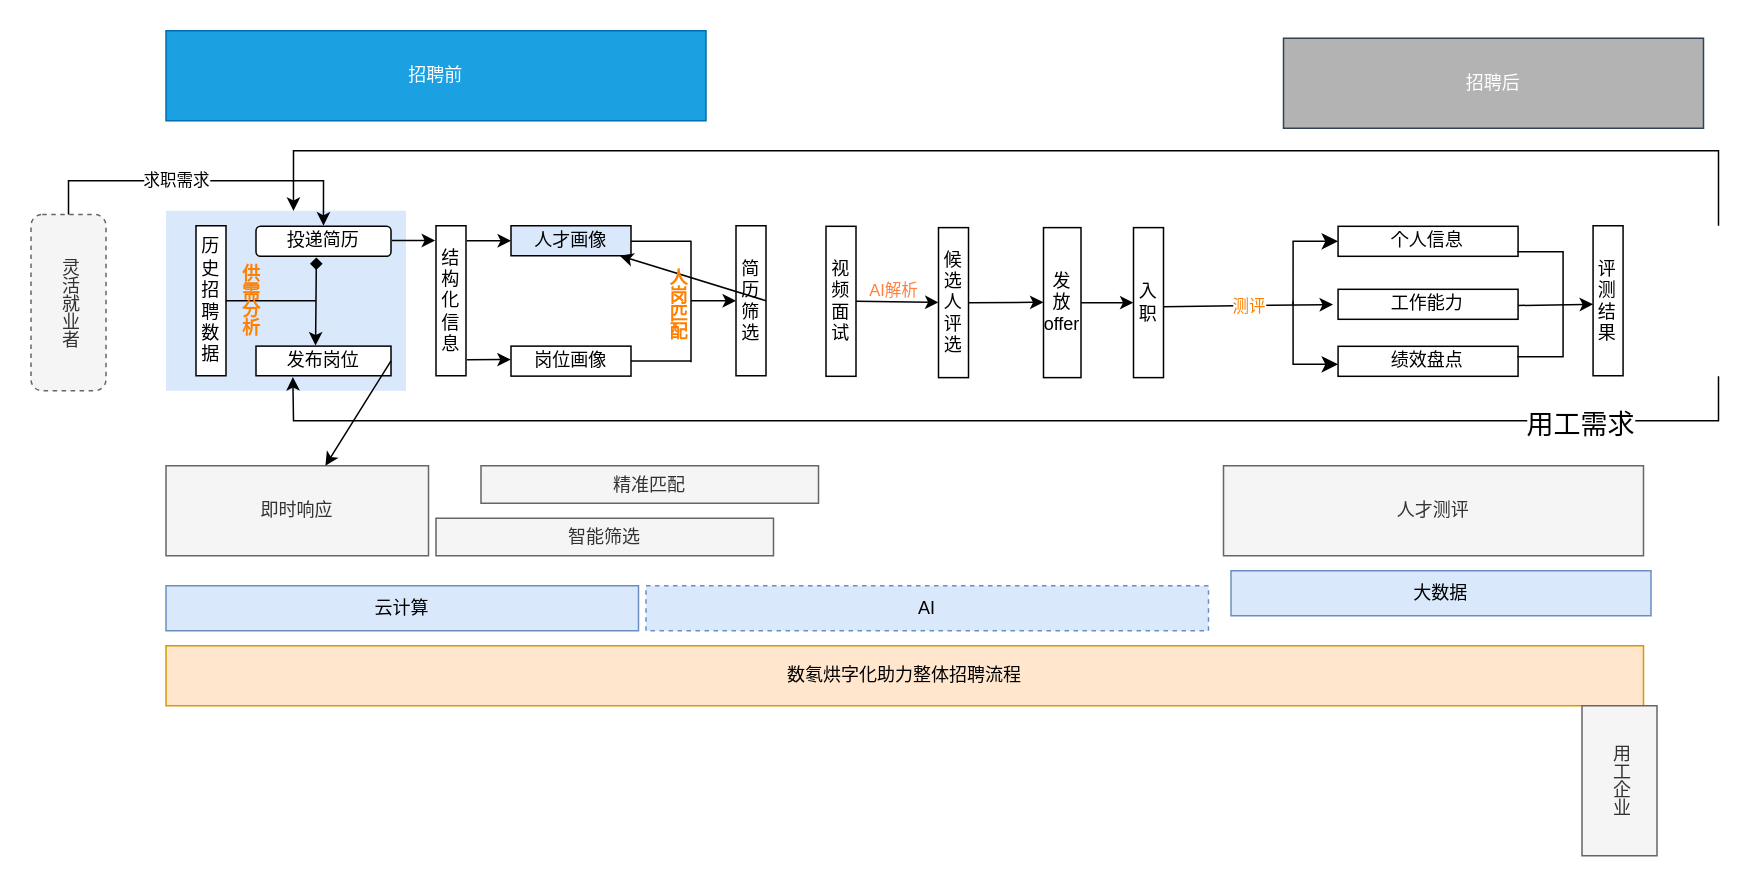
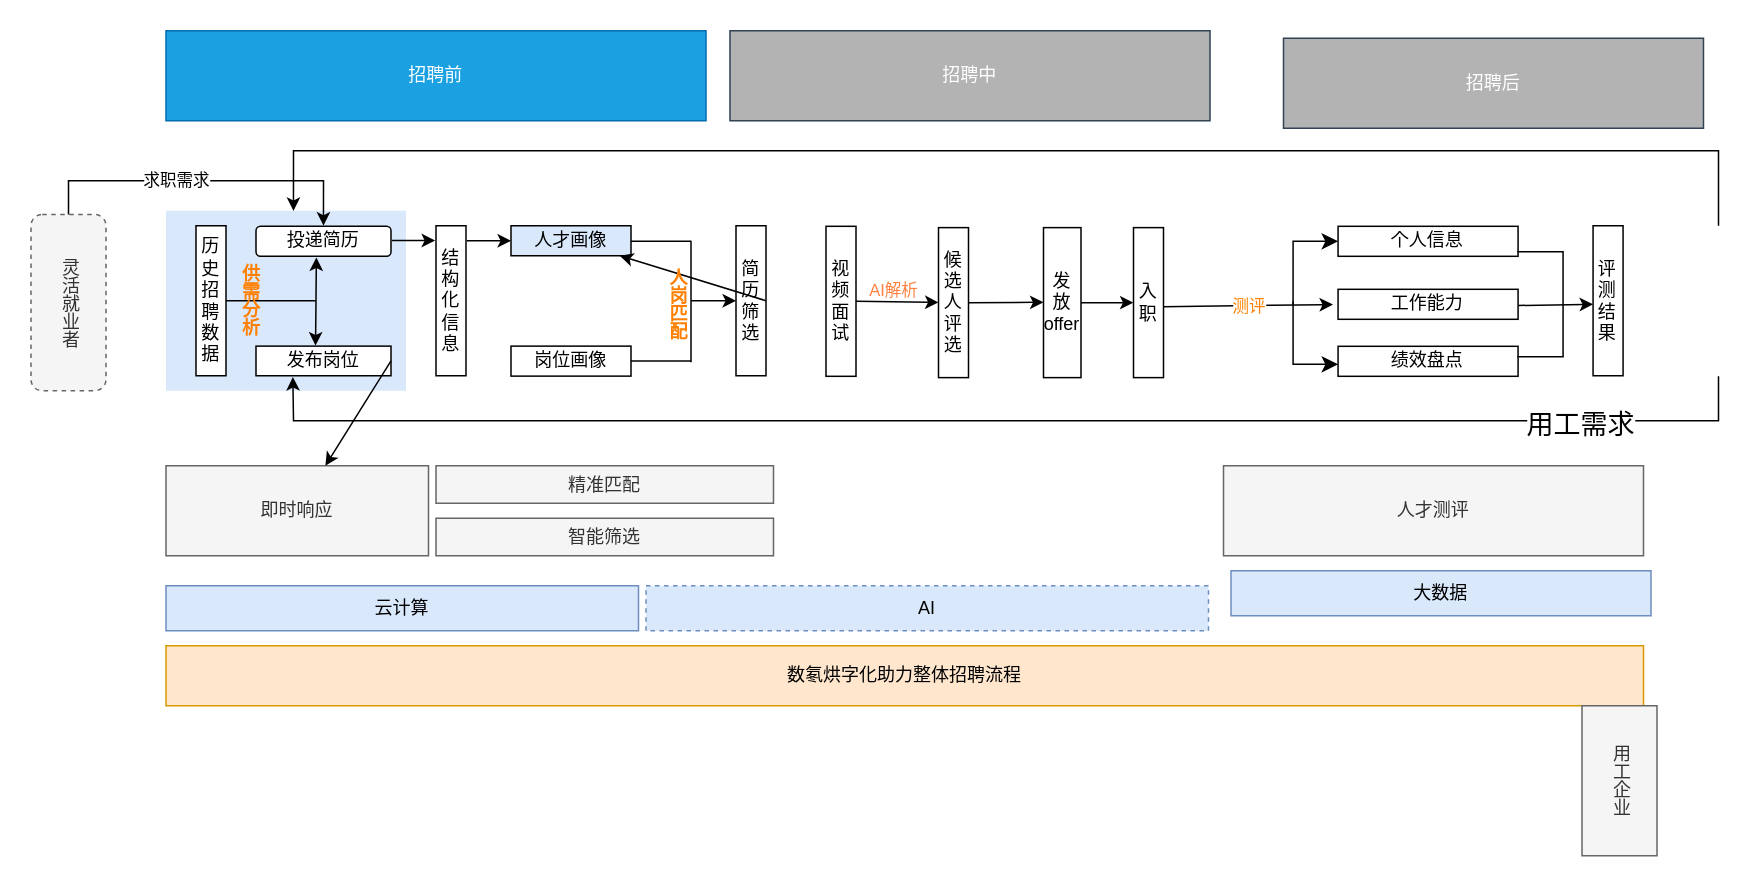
node "招聘中": added
edge "投递简历" -- "发布岗位": arrowhead diamond -> classic
edge "结构化信息" -> "岗位画像": removed
node "精准匹配": moved (650, 485) -> (605, 485)
